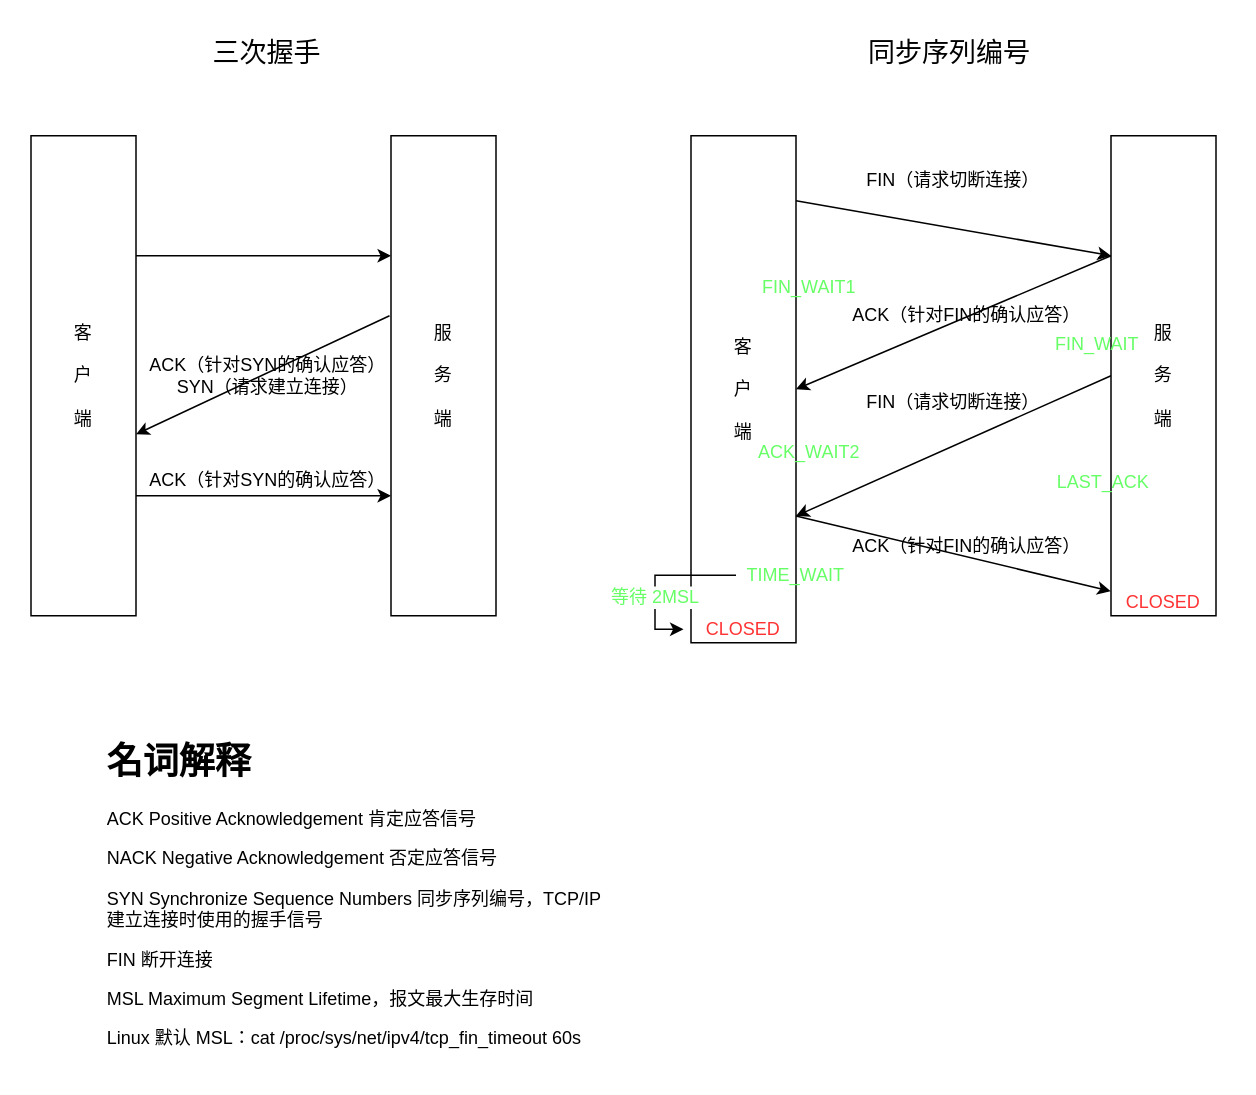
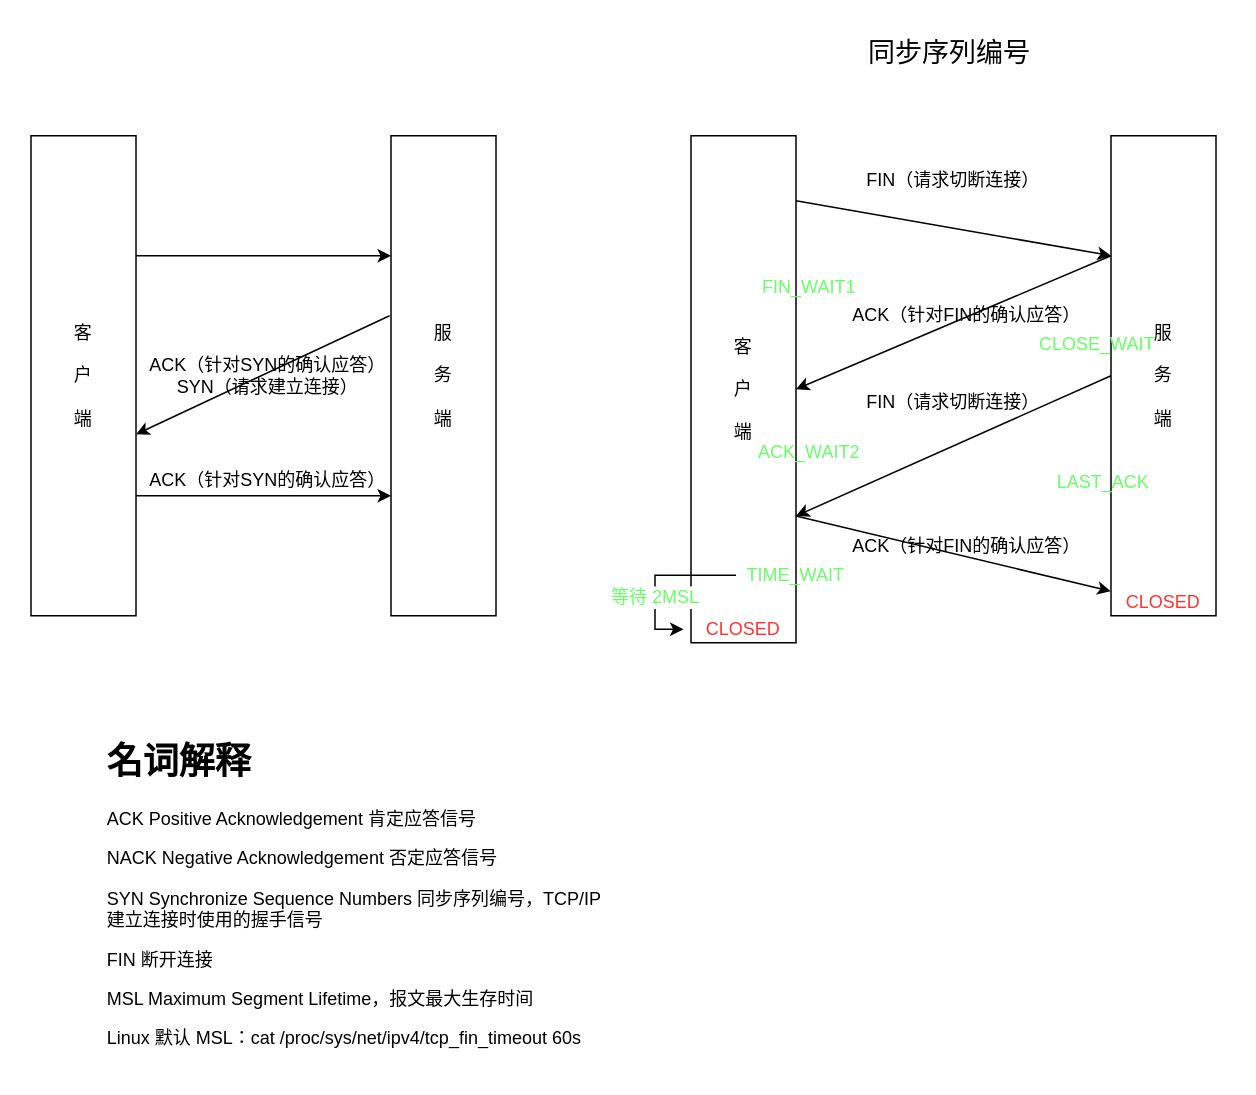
node "三次握手": removed
node "FIN_WAIT": label "FIN_WAIT" -> "CLOSE_WAIT"
